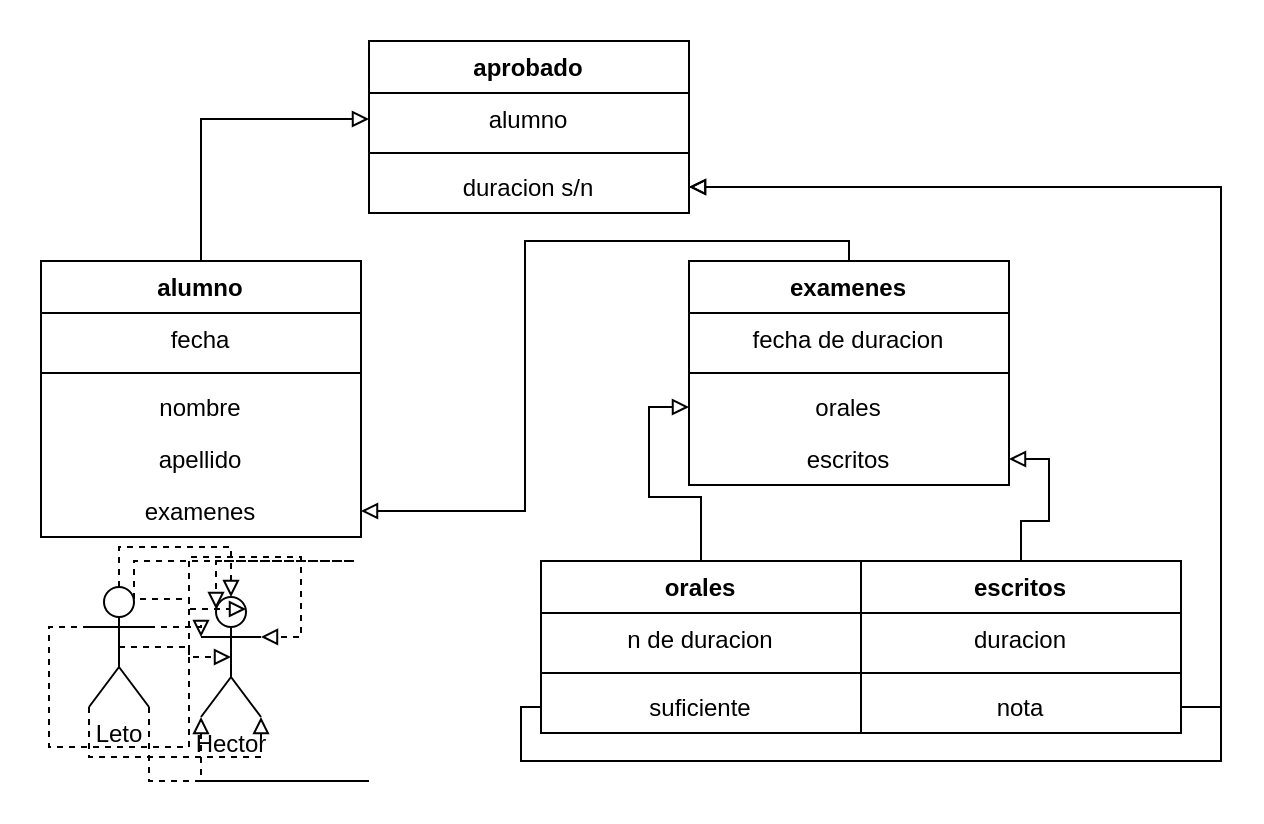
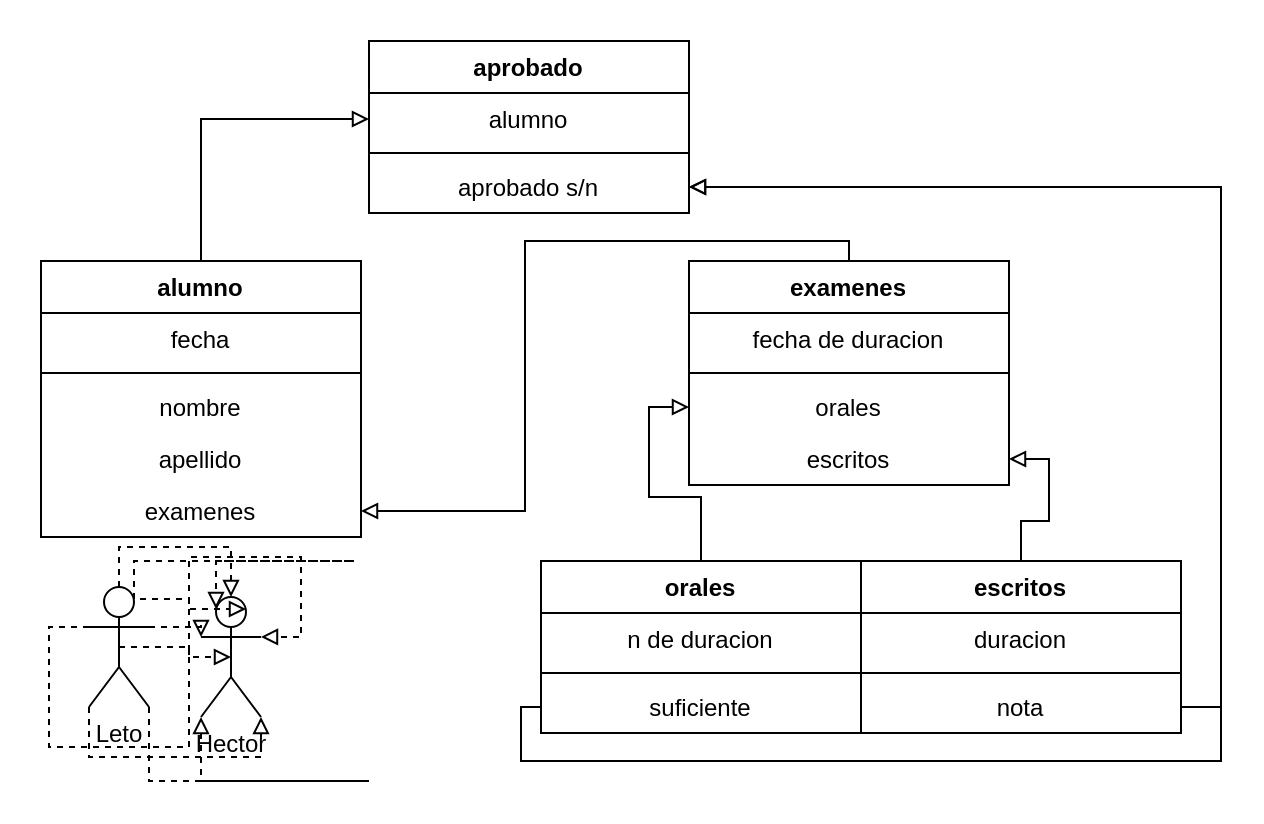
node "duracion s/n": label "duracion s/n" -> "aprobado s/n"
